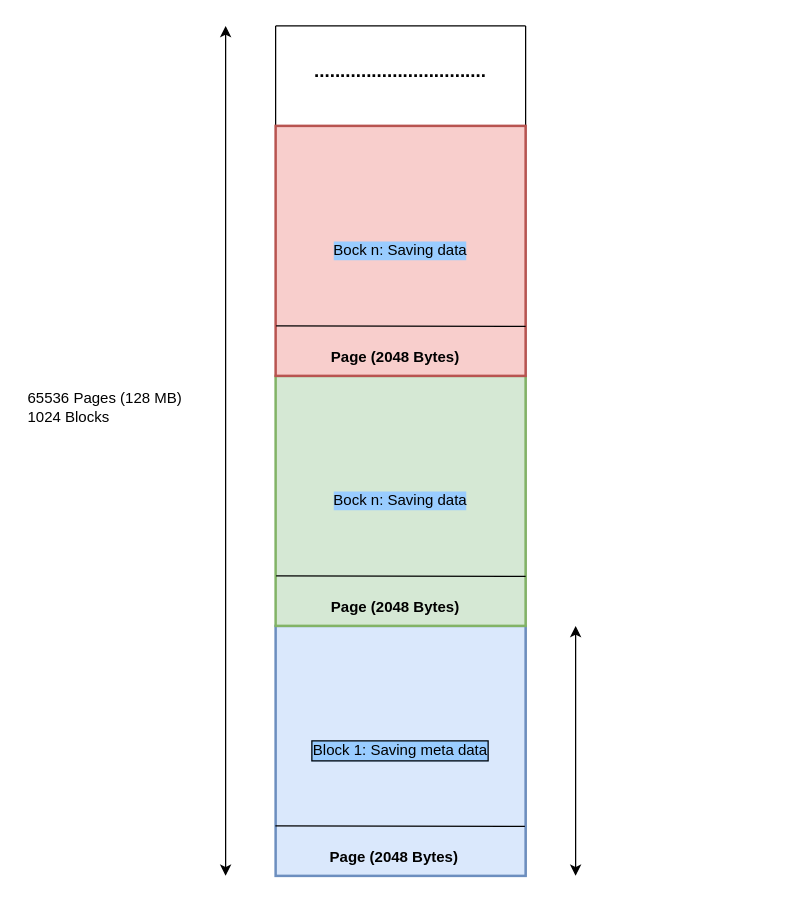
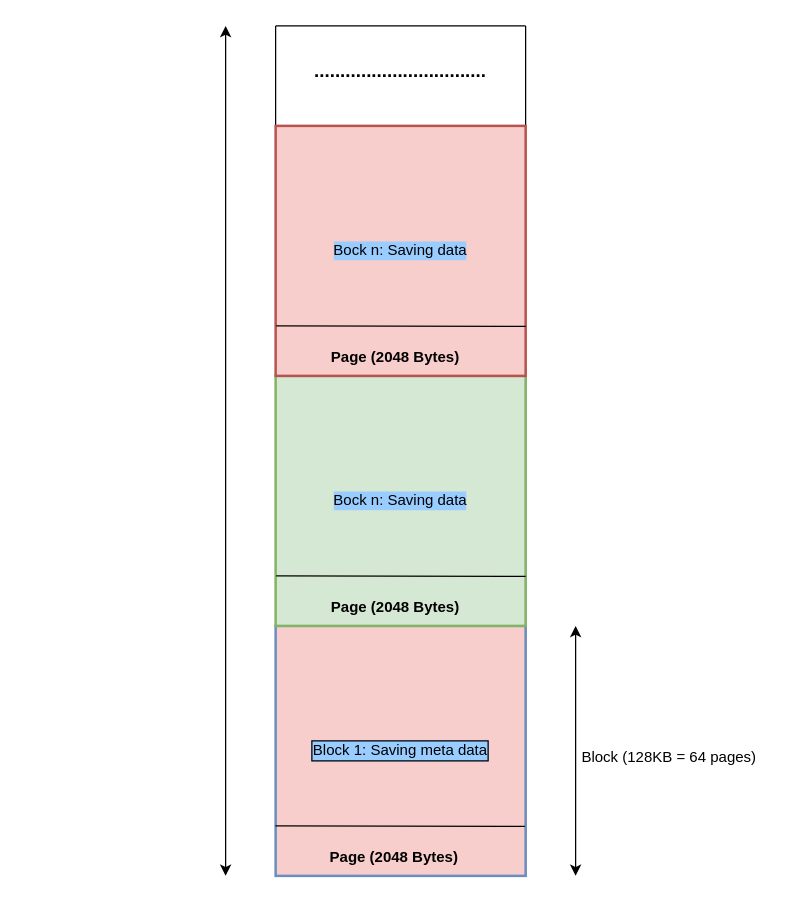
node "65536 Pages (128 MB) 1024 Blocks": removed
node "Block 1: Saving meta data": fillcolor #dae8fc -> #f8cecc
node "Block (128KB = 64 pages)": added
